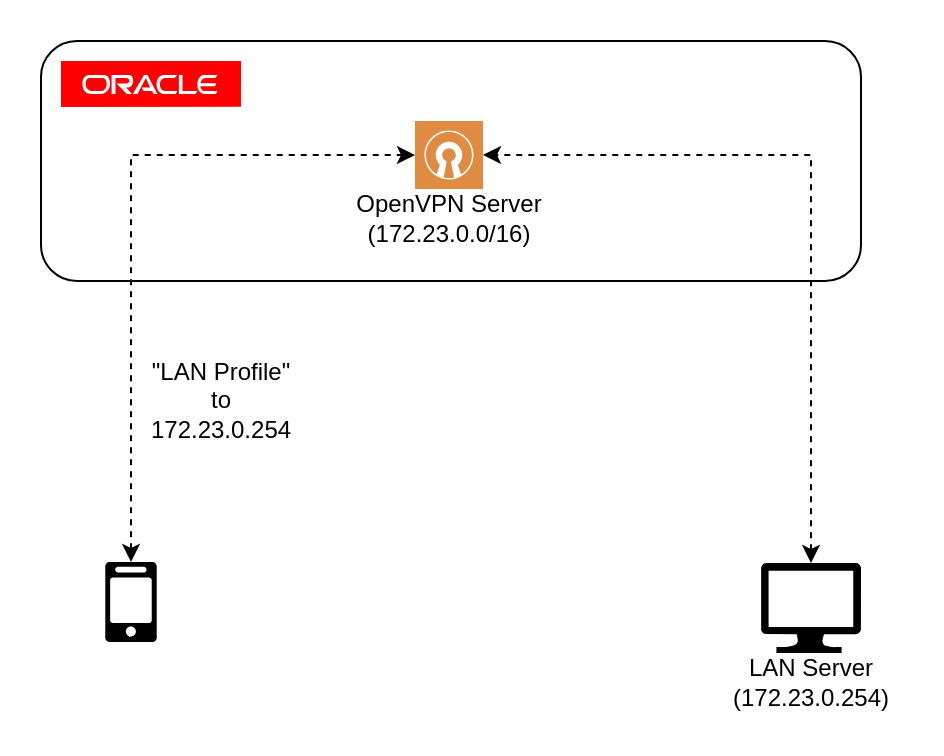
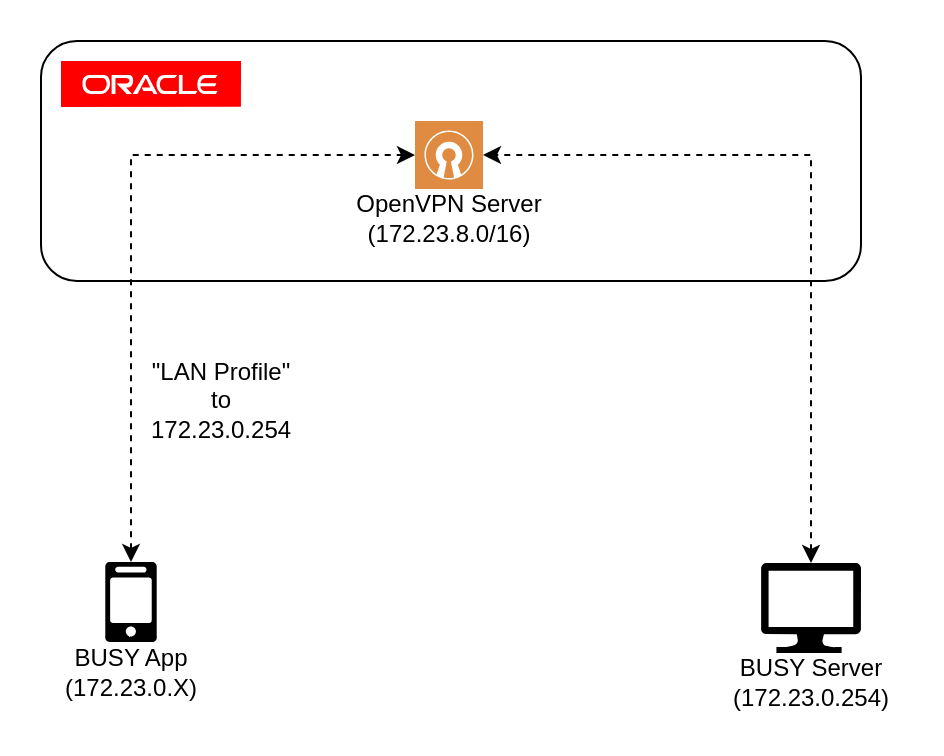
node "OpenVPN Server (172.23.0.0/16)": label "OpenVPN Server (172.23.0.0/16)" -> "OpenVPN Server (172.23.8.0/16)"
node "BUSY App (172.23.0.X)": added
node "LAN Server (172.23.0.254)": label "LAN Server (172.23.0.254)" -> "BUSY Server (172.23.0.254)"
